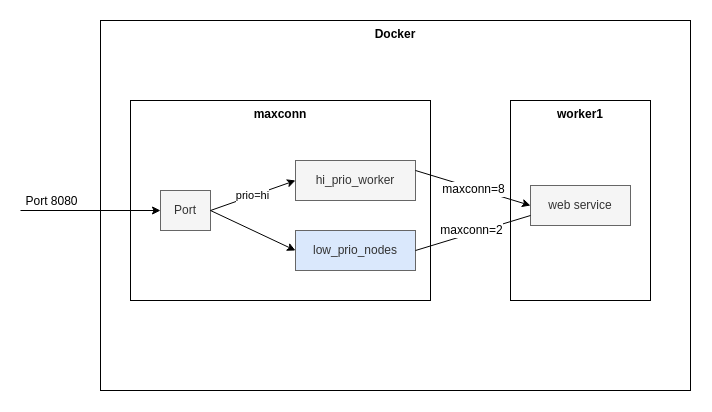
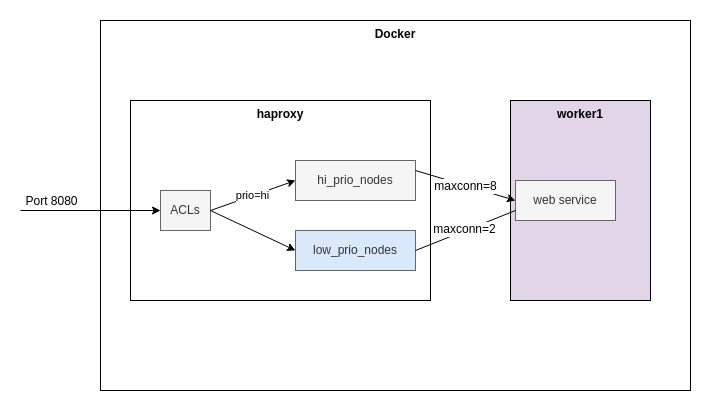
node "maxconn": label "maxconn" -> "haproxy"
node "worker1": fillcolor #ffffff -> #e1d5e7
node "hi_prio_worker": label "hi_prio_worker" -> "hi_prio_nodes"
node "web service": moved (581, 206) -> (566, 201)
node "Port": label "Port" -> "ACLs"
